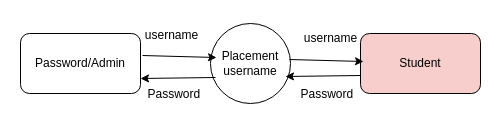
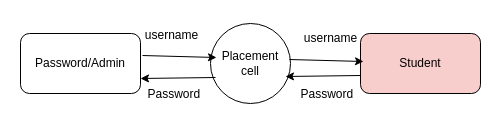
node "Placement username": label "Placement username" -> "Placement cell"
